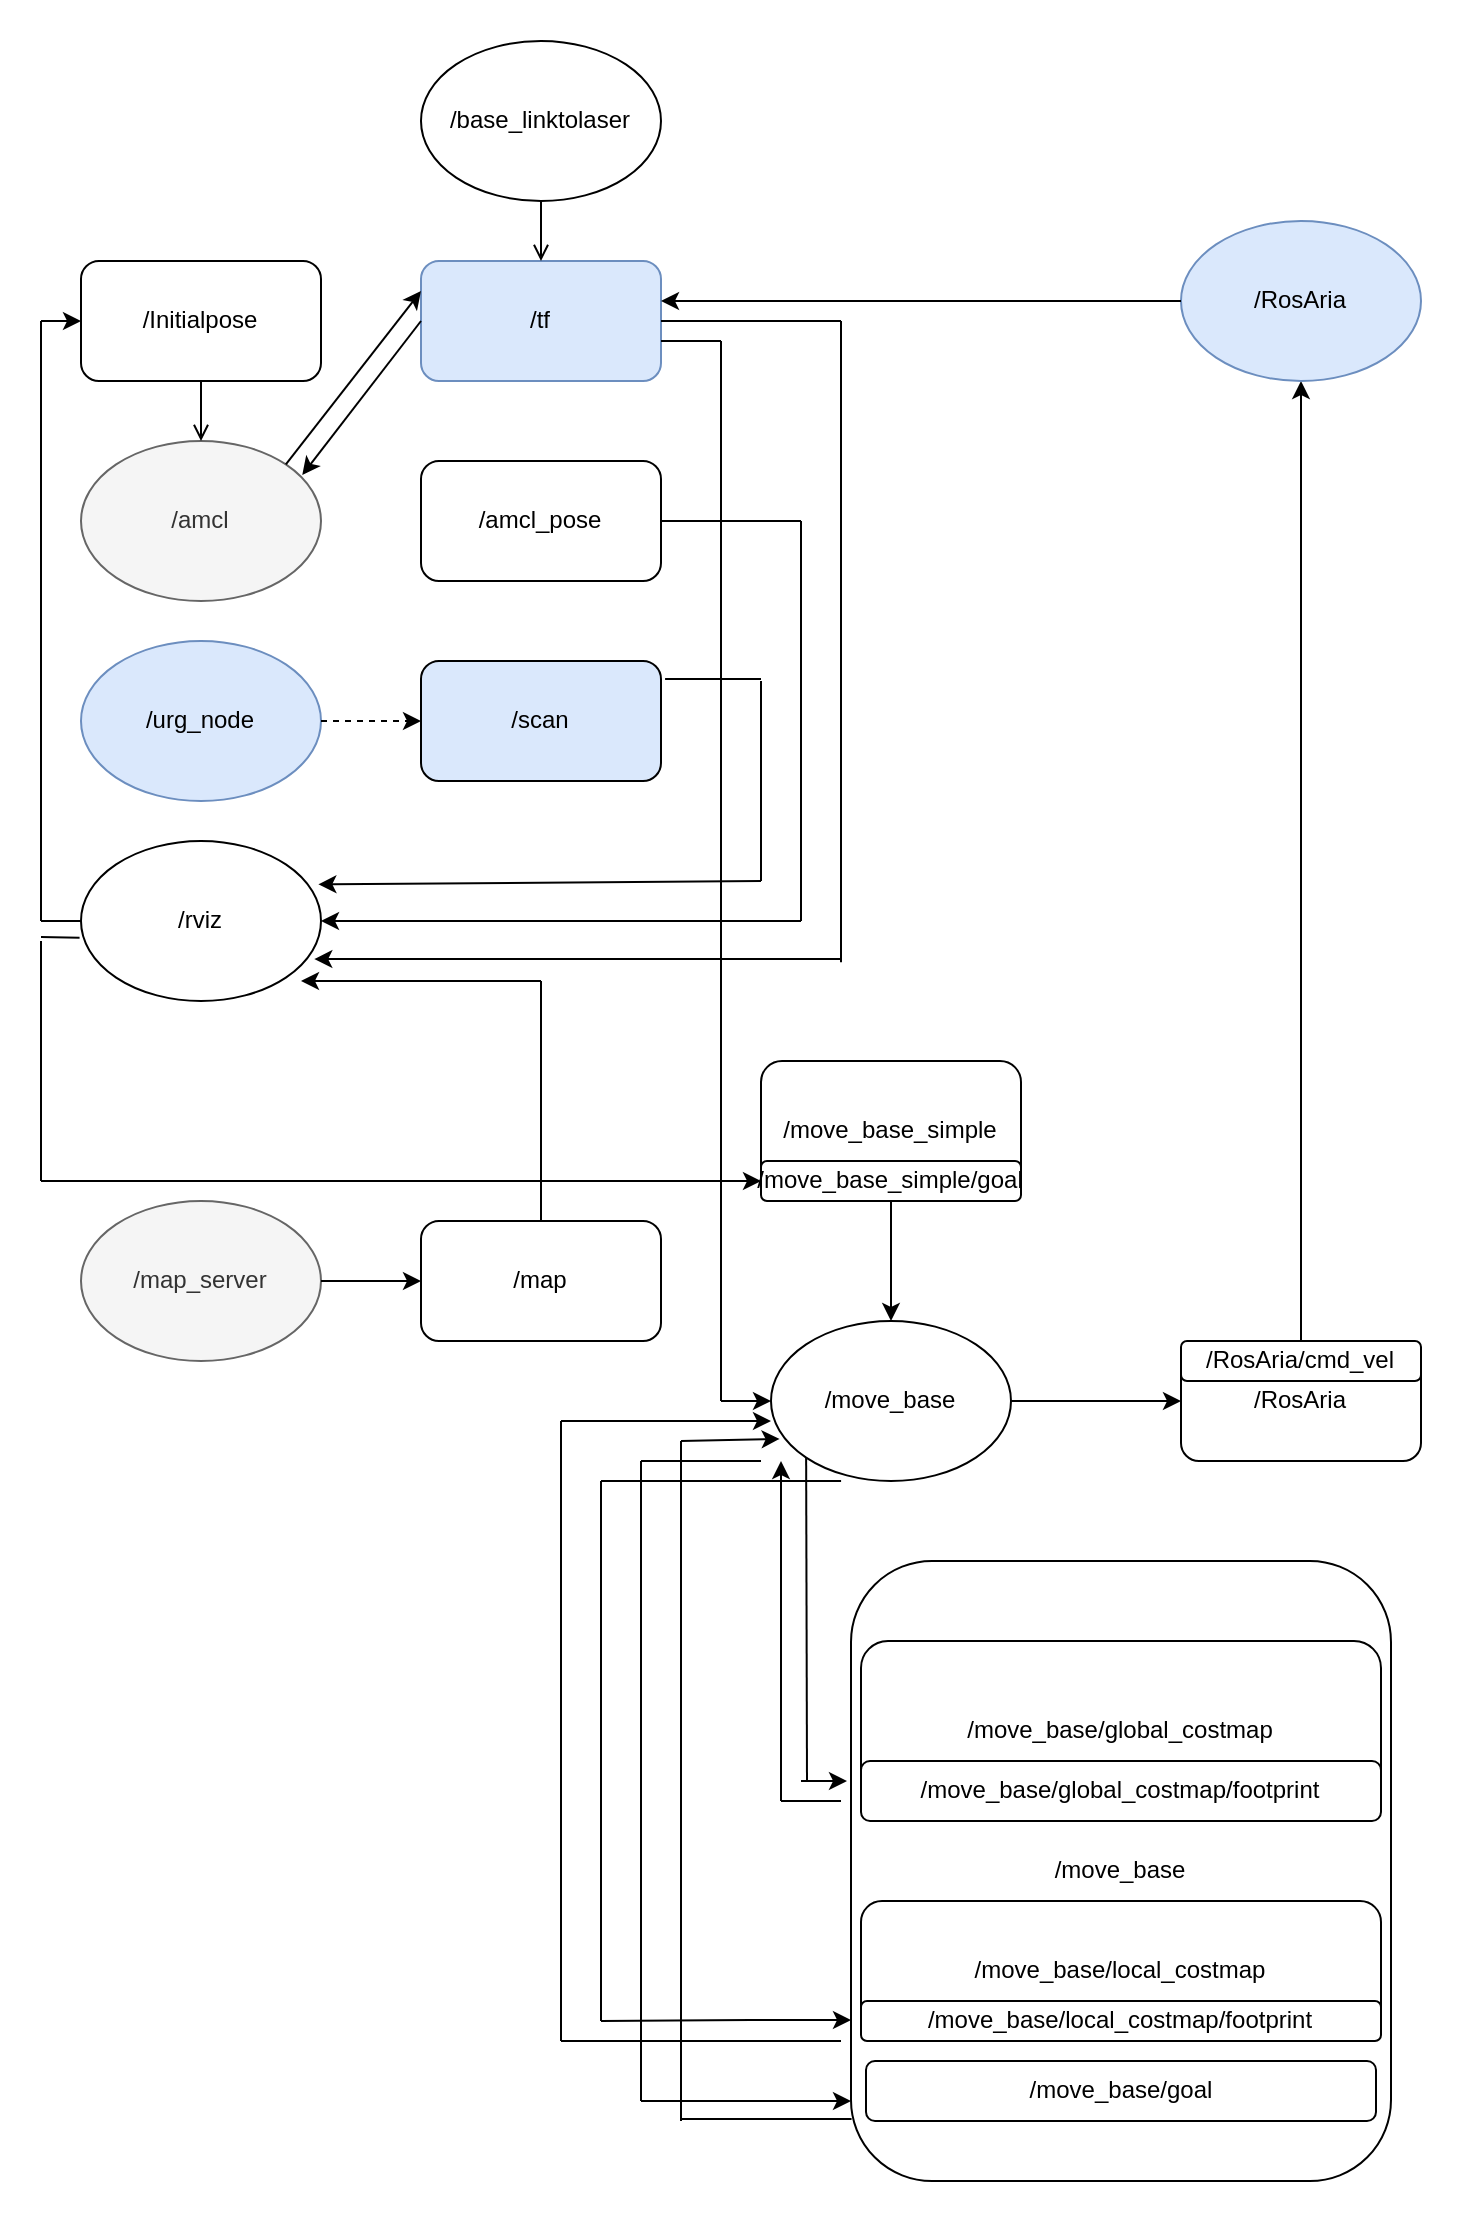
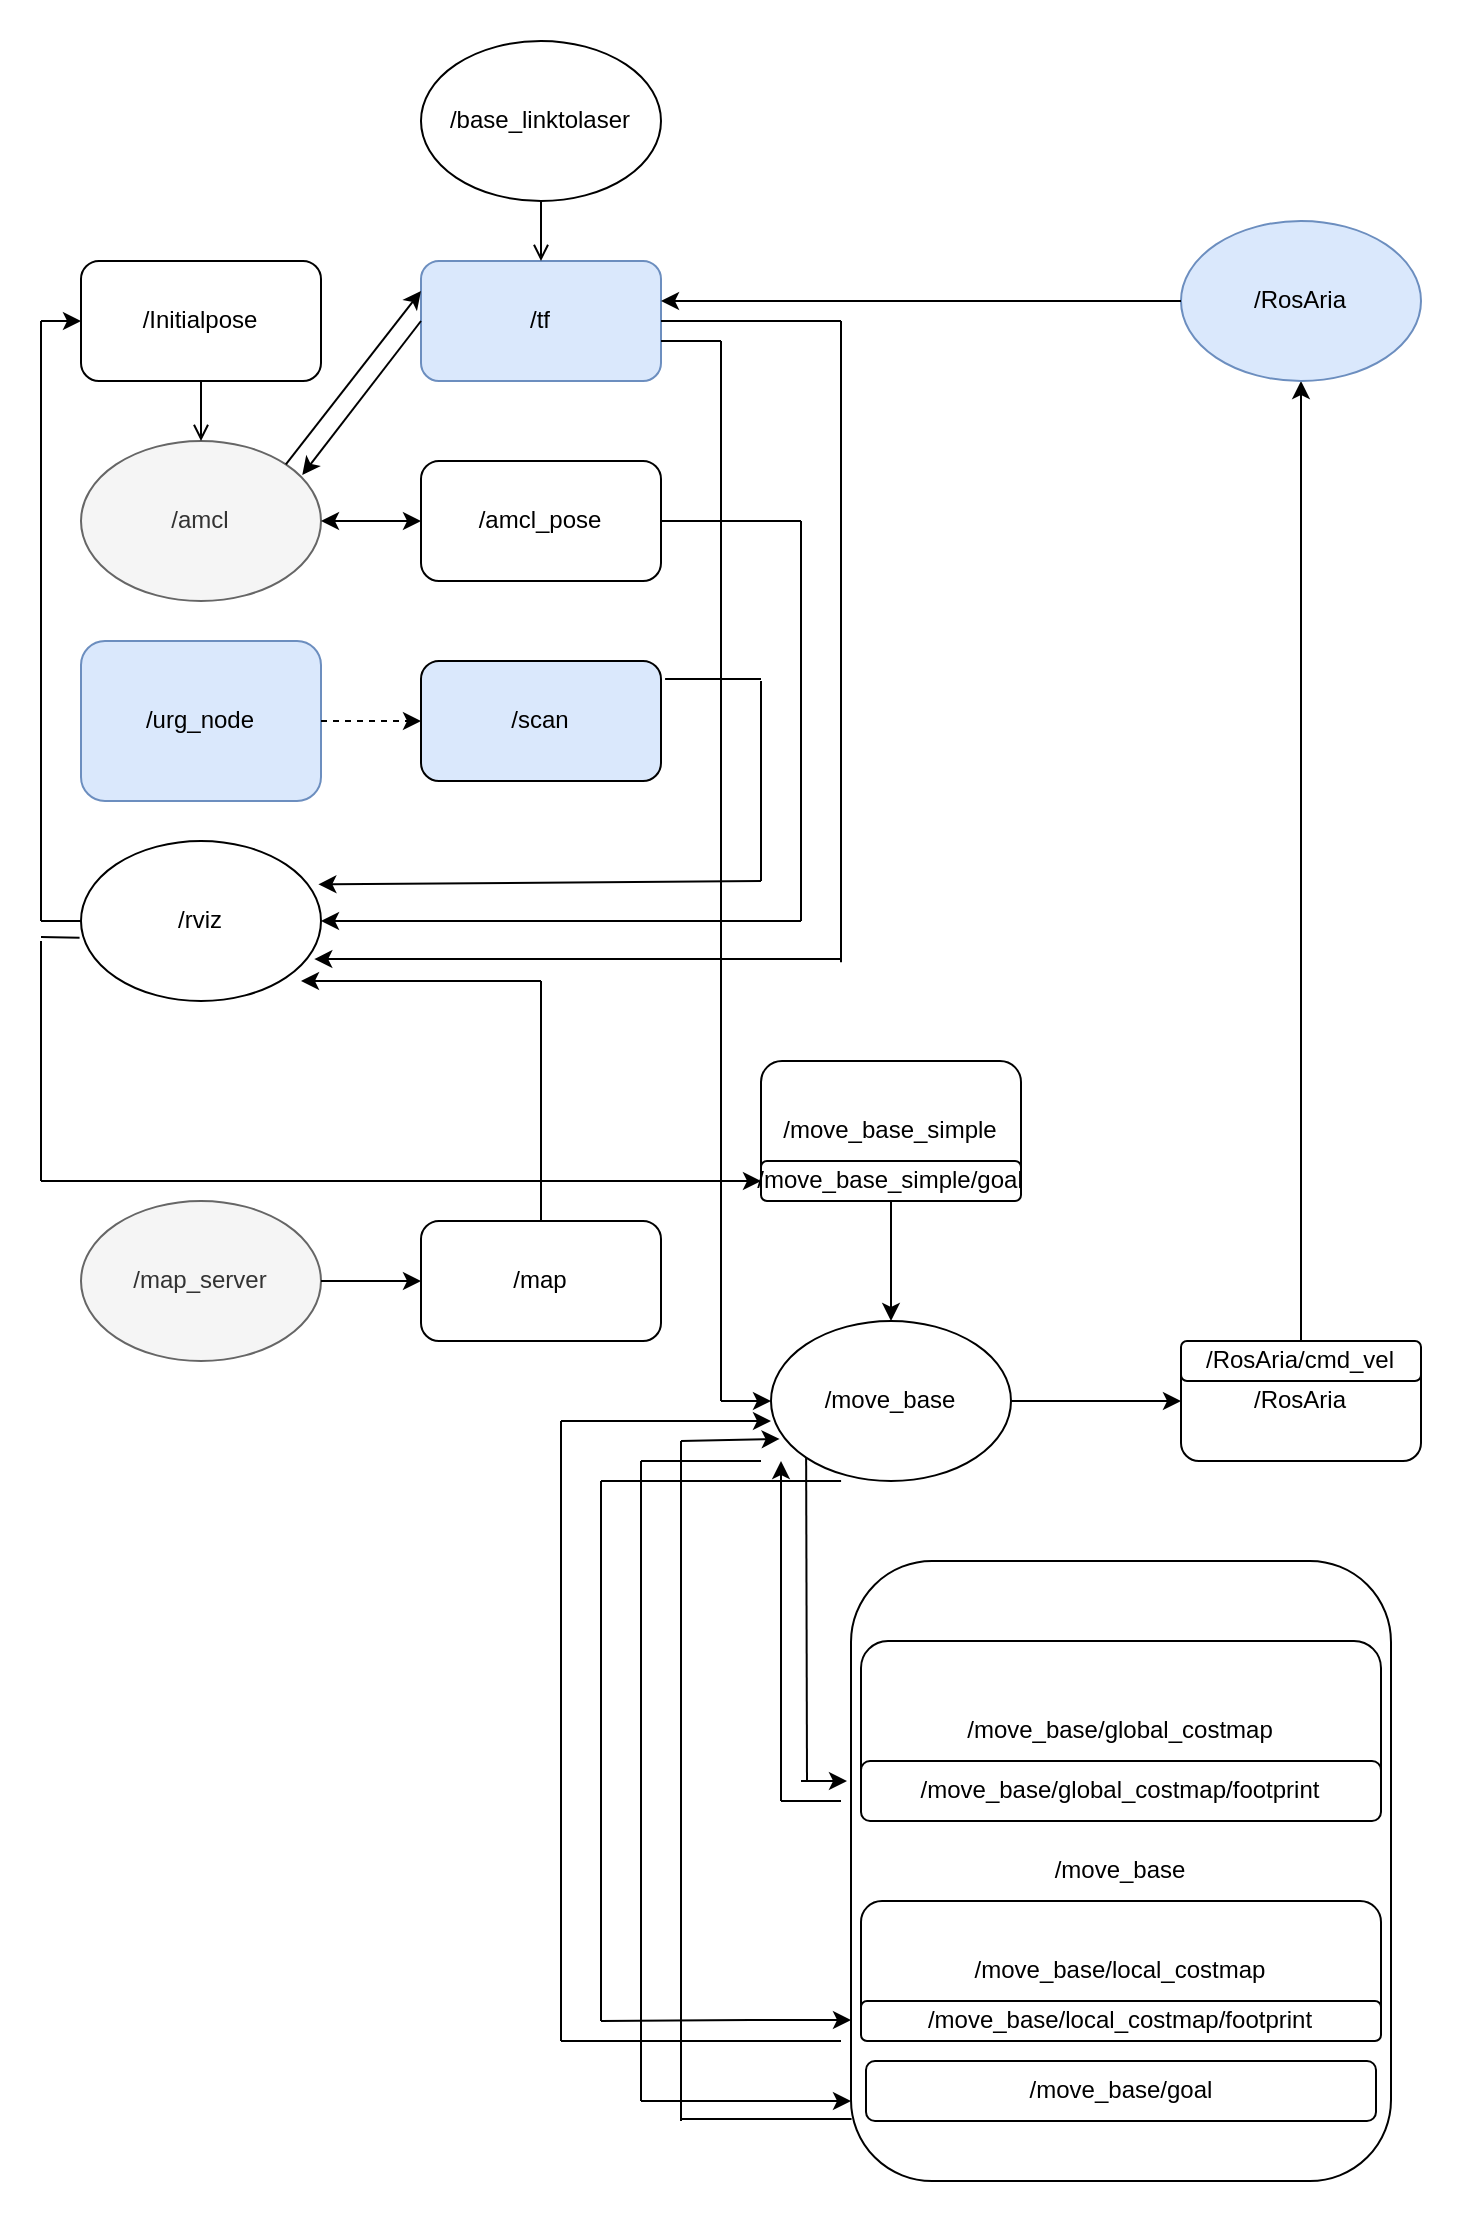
edge "/amcl" -- "/amcl_pose": added
node "/urg_node": shape ellipse -> rounded rectangle
